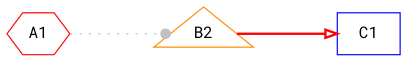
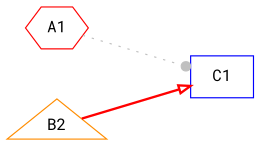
edge "A1" -> "B2": now "A1" -> "C1"
